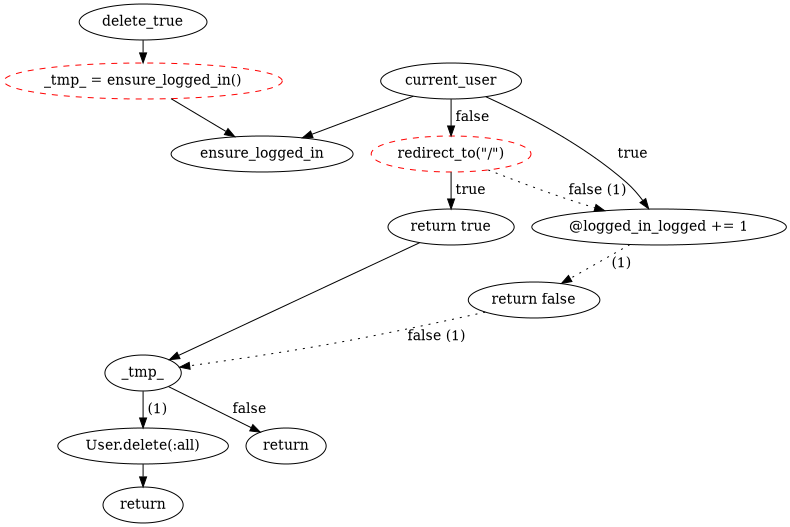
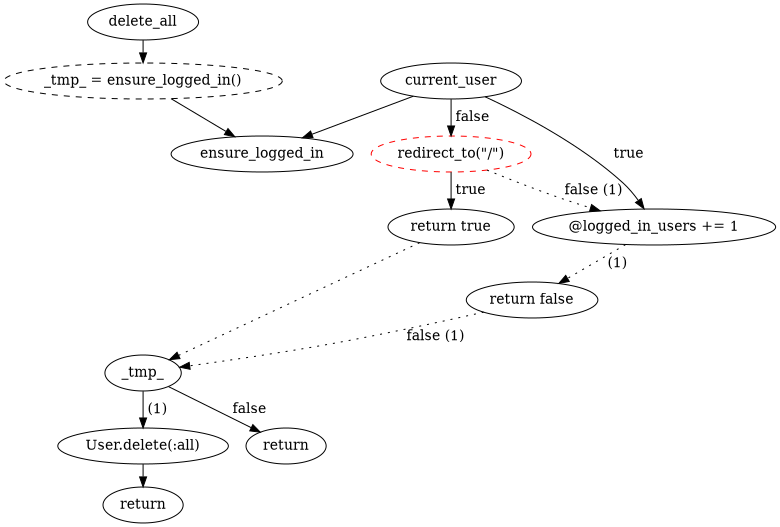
node "delete_true": label "delete_true" -> "delete_all"
node "_tmp_ = ensure_logged_in()": color red -> black
node "@logged_in_logged += 1": label "@logged_in_logged += 1" -> "@logged_in_users += 1"
edge "return true" -> "_tmp_": style solid -> dotted
